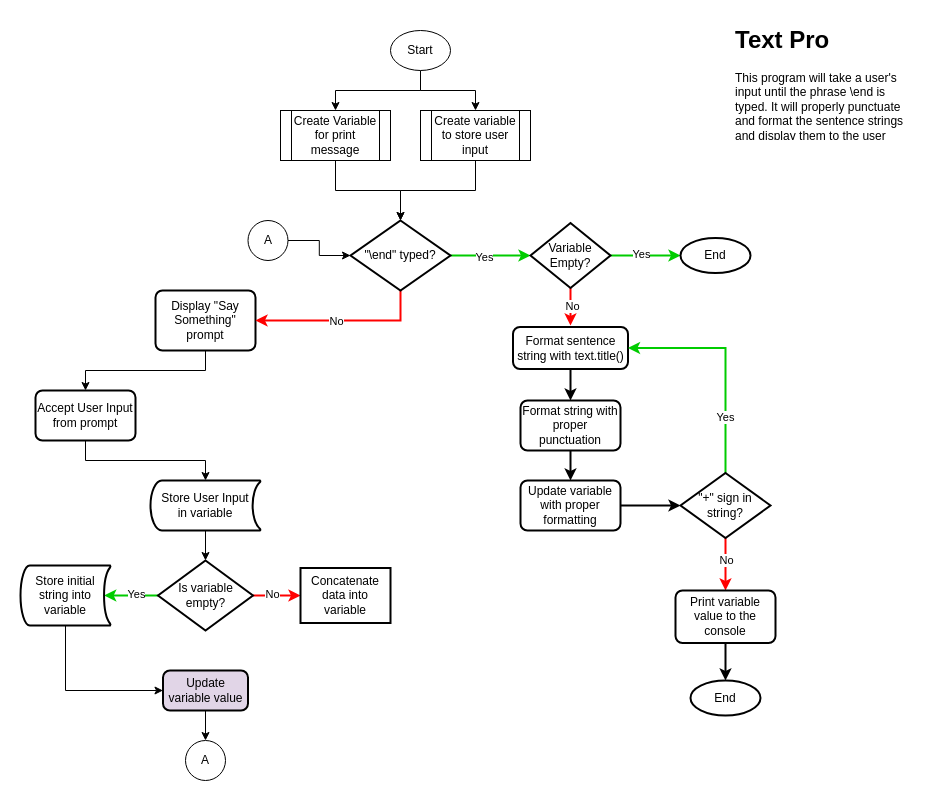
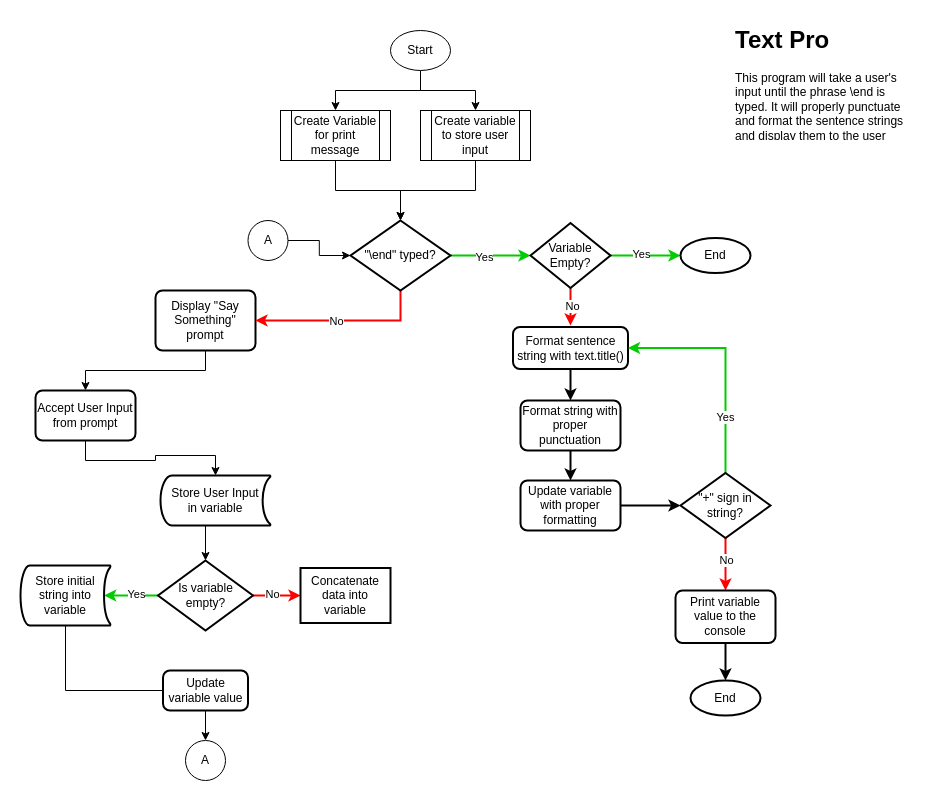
node "Store User Input in variable": moved (206, 506) -> (216, 501)
edge "Store initial string into variable" -> "Update variable value": arrowhead classic -> none
node "Update variable value": fillcolor #e1d5e7 -> #ffffff
